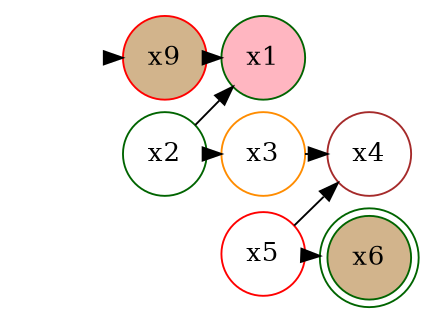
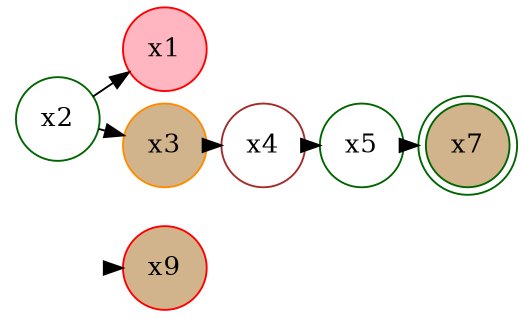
edge "x9" -> "x1": removed
node "x1": color darkgreen -> red
node "x3": fillcolor white -> tan
edge "x5" -> "x4": reversed
node "x5": color red -> darkgreen
node "x6": label "x6" -> "x7"
